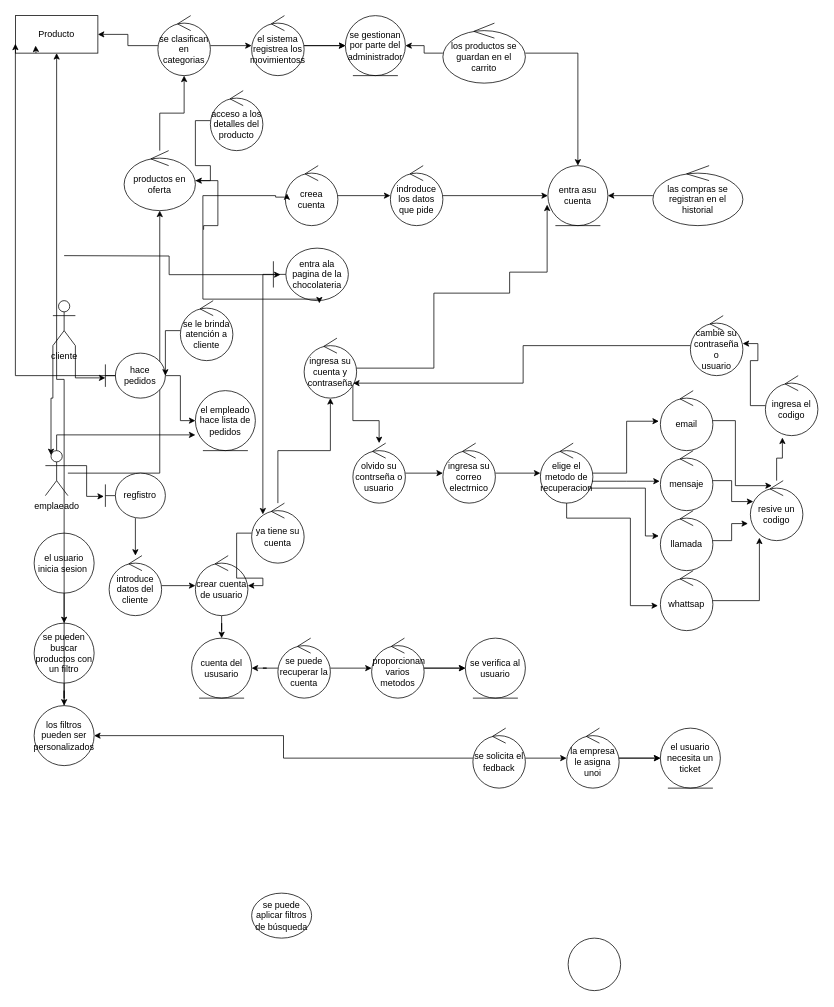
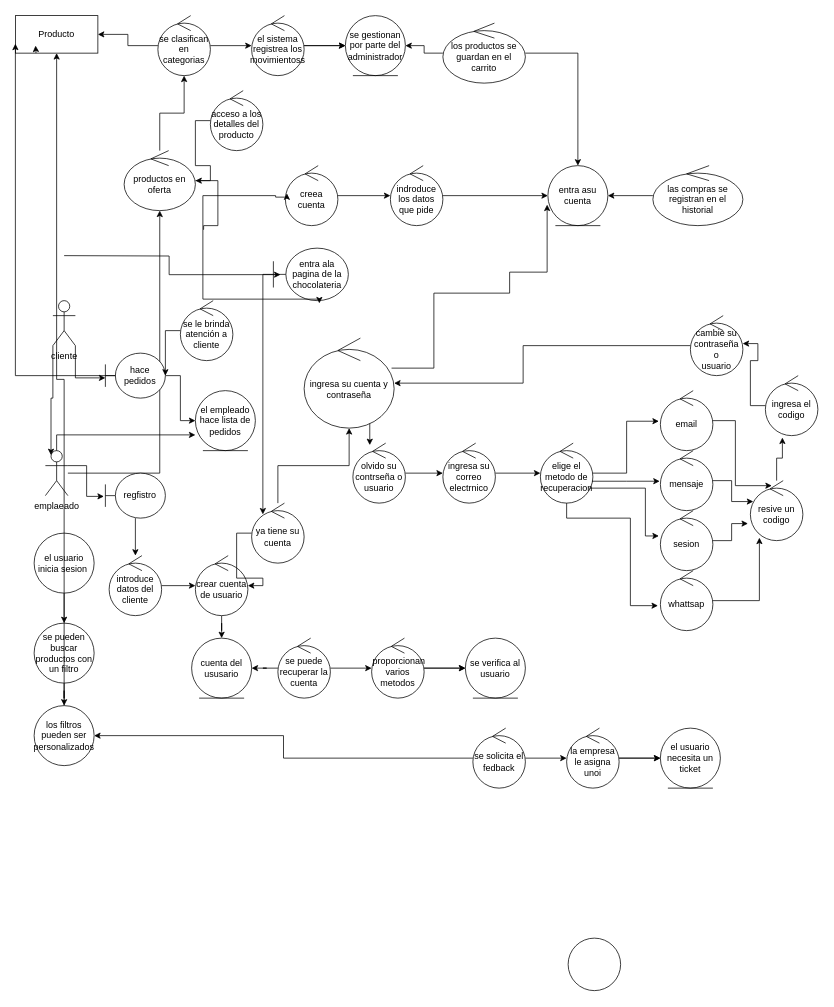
node "ingresa su cuenta y contraseña": size 53x60 -> 90x90
node "llamada": label "llamada" -> "sesion"
node "se puede aplicar filtros de búsqueda": removed
